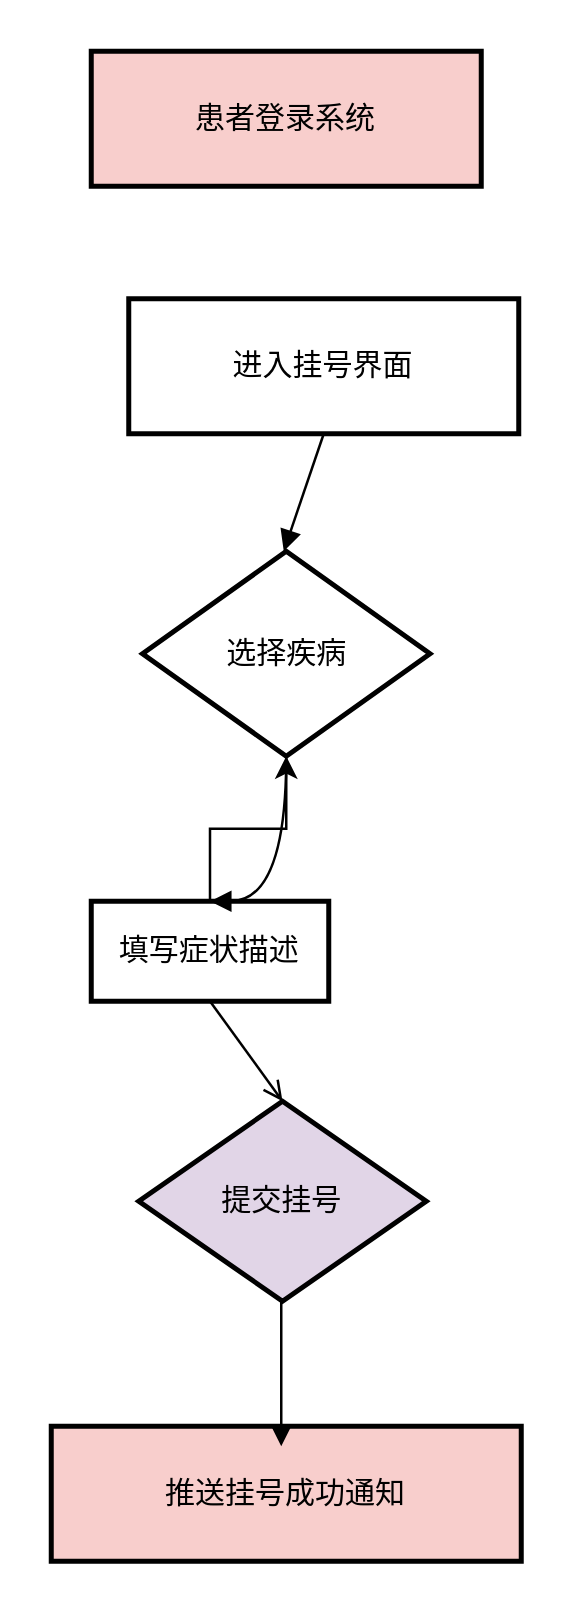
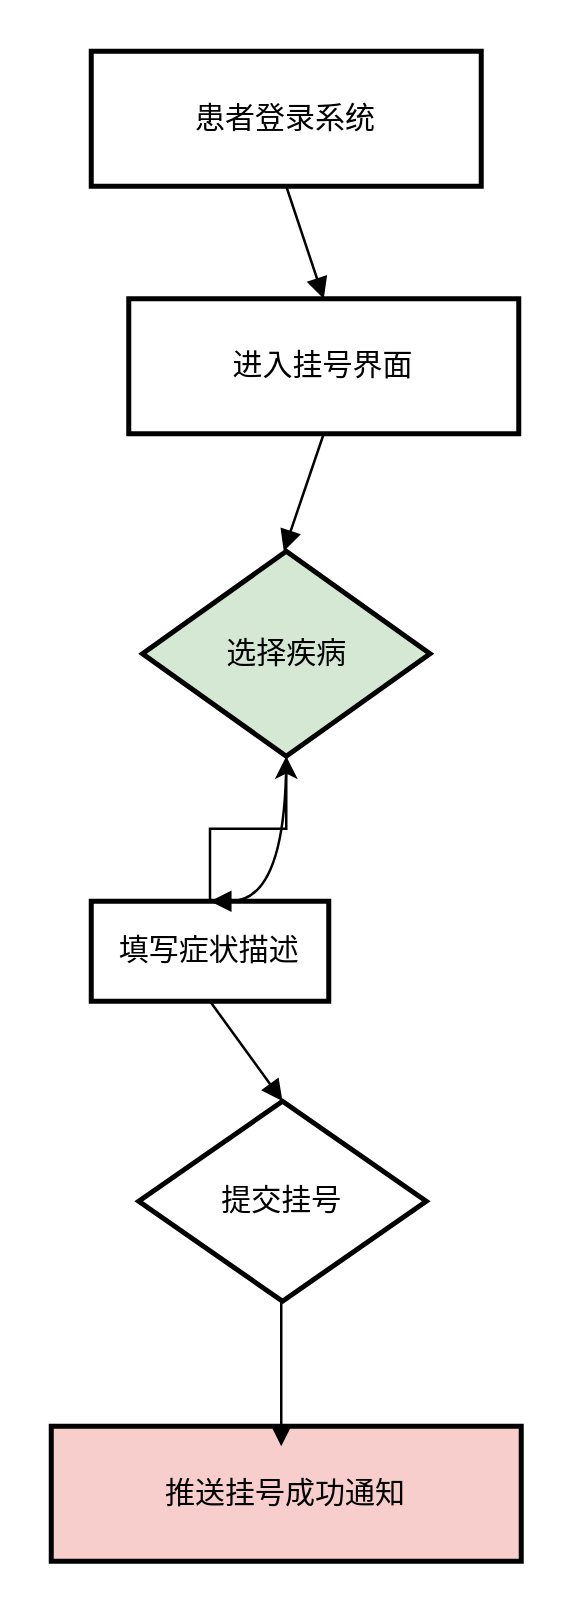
node "患者登录系统": fillcolor #f8cecc -> #ffffff
edge "患者登录系统" -> "进入挂号界面": added
node "选择疾病": fillcolor #ffffff -> #d5e8d4
edge "填写症状描述" -> "提交挂号": arrowhead open -> block
node "提交挂号": fillcolor #e1d5e7 -> #ffffff
